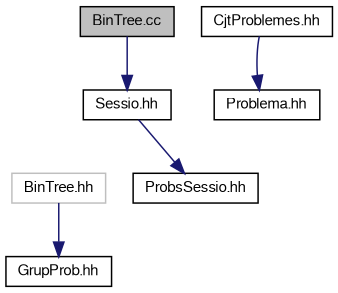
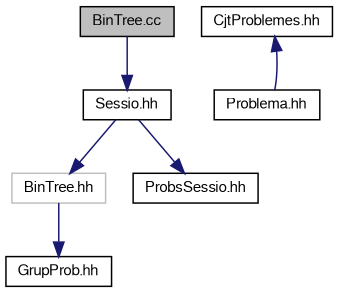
edge "CjtProblemes.hh" -> "Problema.hh": reversed
edge "Sessio.hh" -> "BinTree.hh": added
